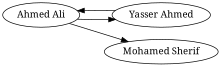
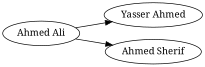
edge "Yasser Ahmed" -> "Ahmed Ali": removed
node "Mohamed Sherif": label "Mohamed Sherif" -> "Ahmed Sherif"
